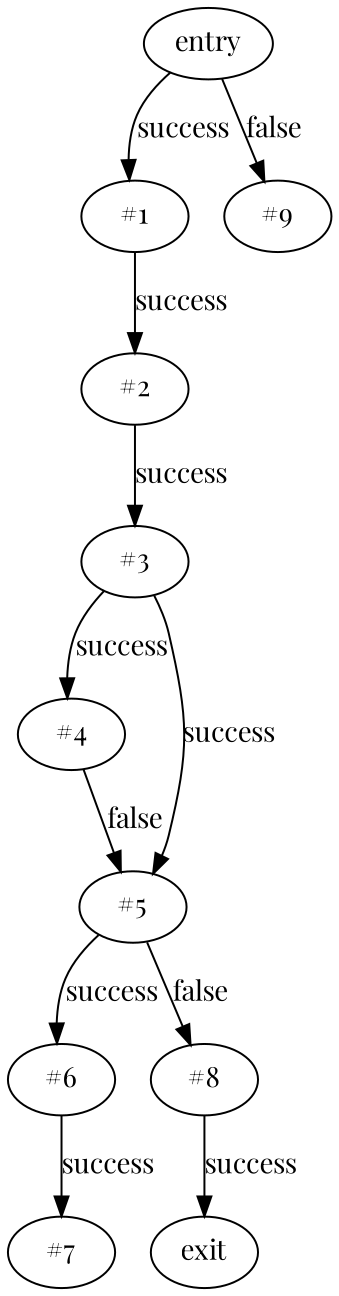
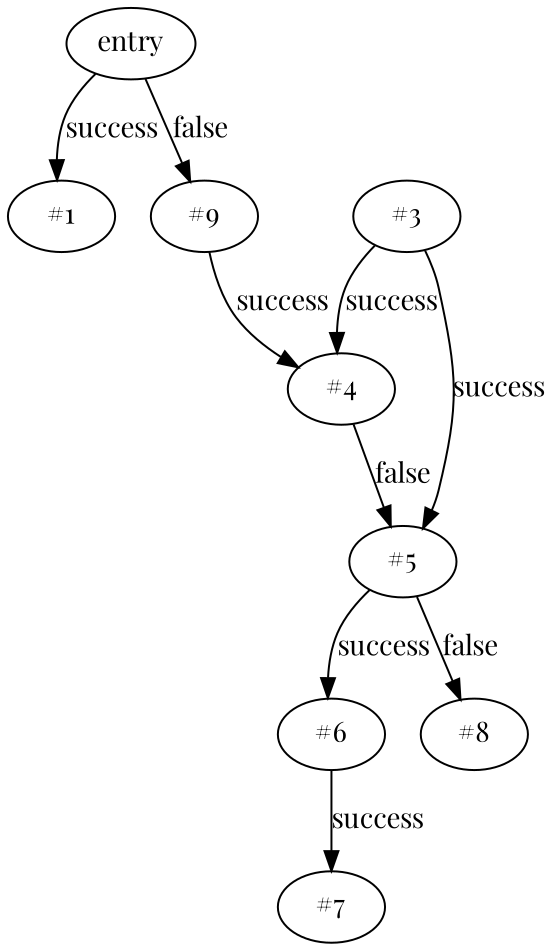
edge "#9" -> "#4": added, label "success"
node "#2": removed
node "exit": removed
